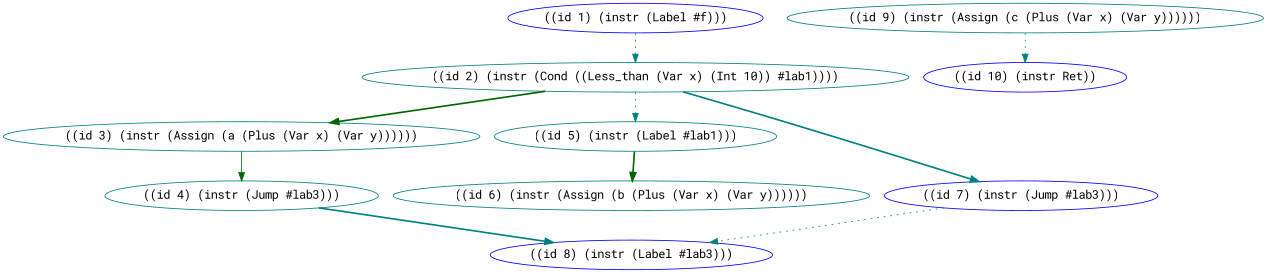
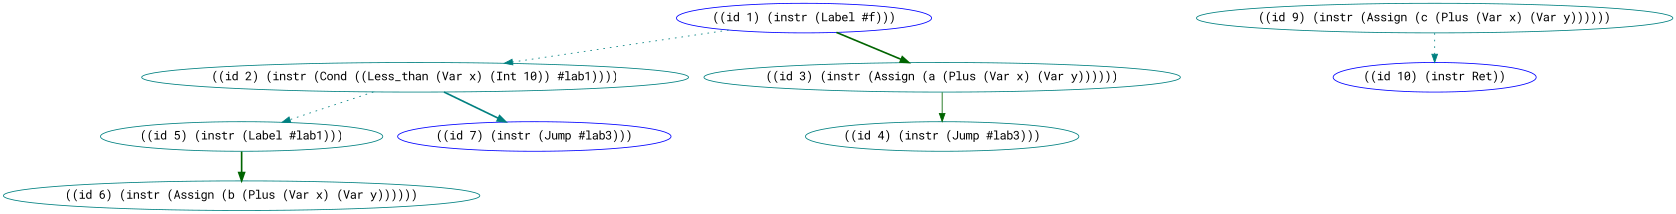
edge "((id 2) (instr (Cond ((Less_than (Var x) (Int 10)) #lab1))))" -> "((id 3) (instr (Assign (a (Plus (Var x) (Var y))))))": now "((id 1) (instr (Label #f)))" -> "((id 3) (instr (Assign (a (Plus (Var x) (Var y))))))"
node "((id 8) (instr (Label #lab3)))": removed
